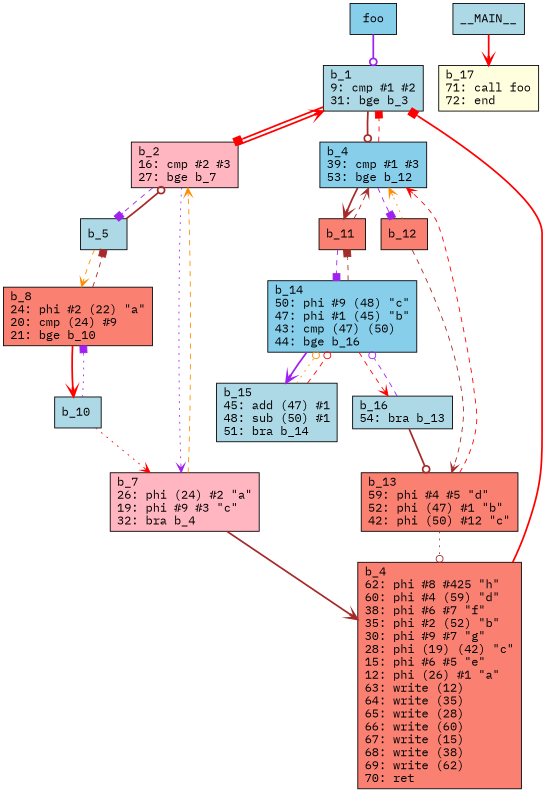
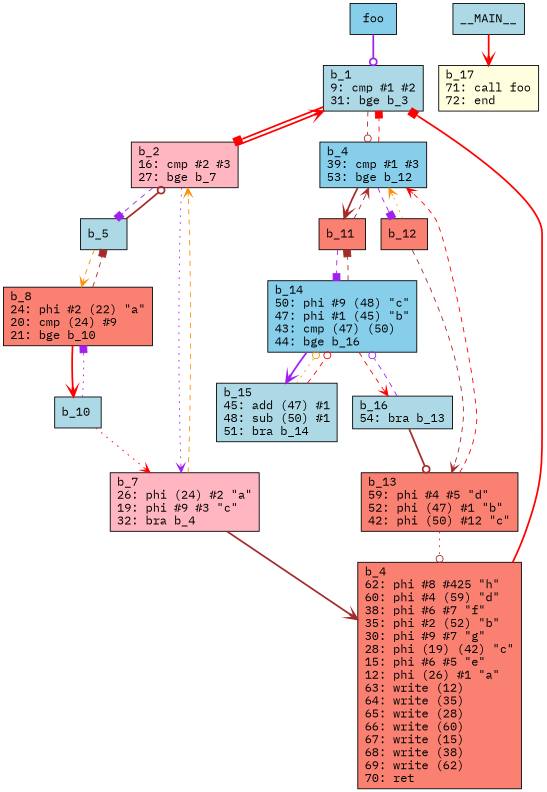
edge "b_1 9: cmp #1 #2 31: bge b_3" -> "b_4 39: cmp #1 #3 53: bge b_12": style bold -> dashed
